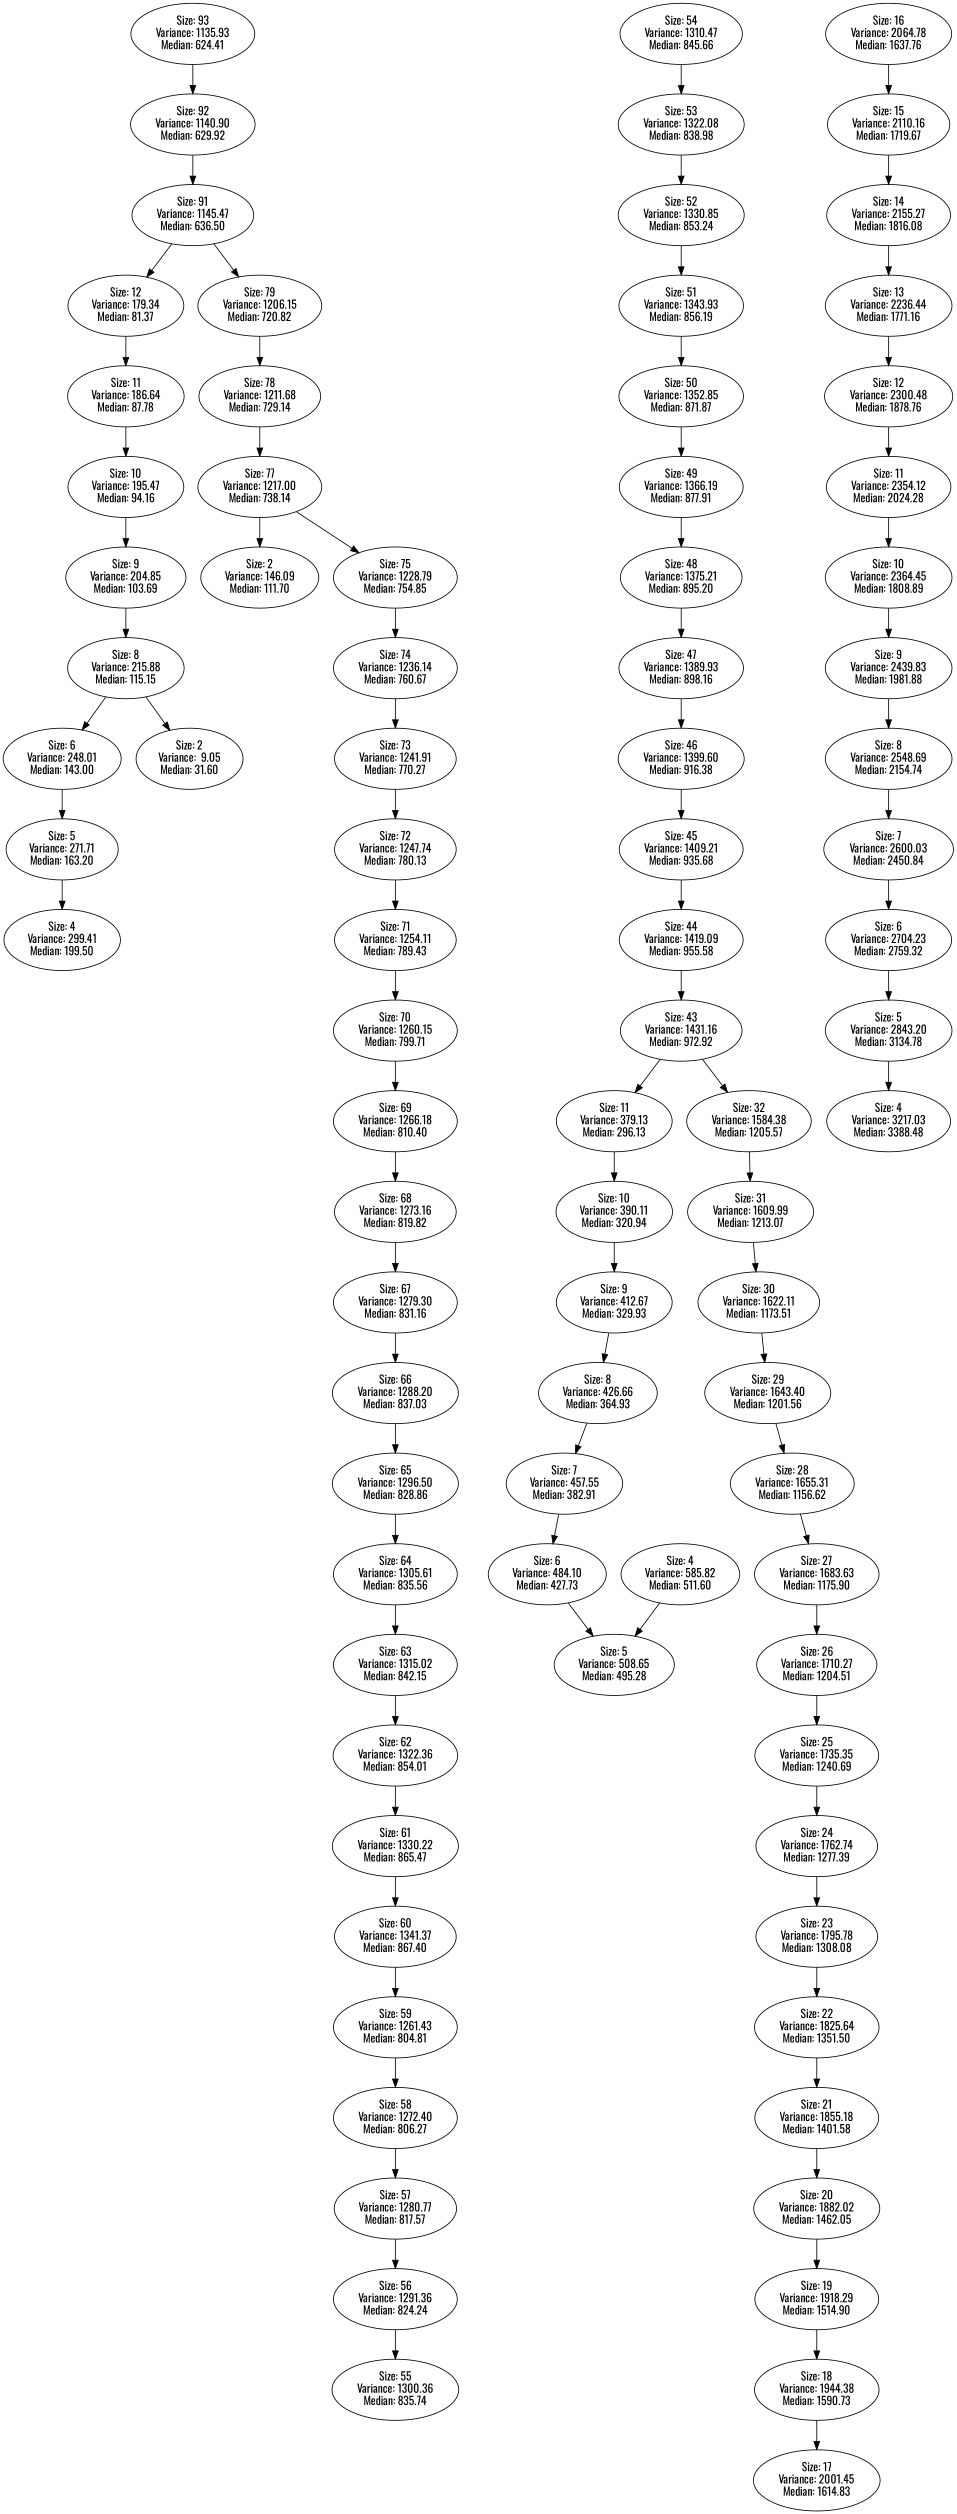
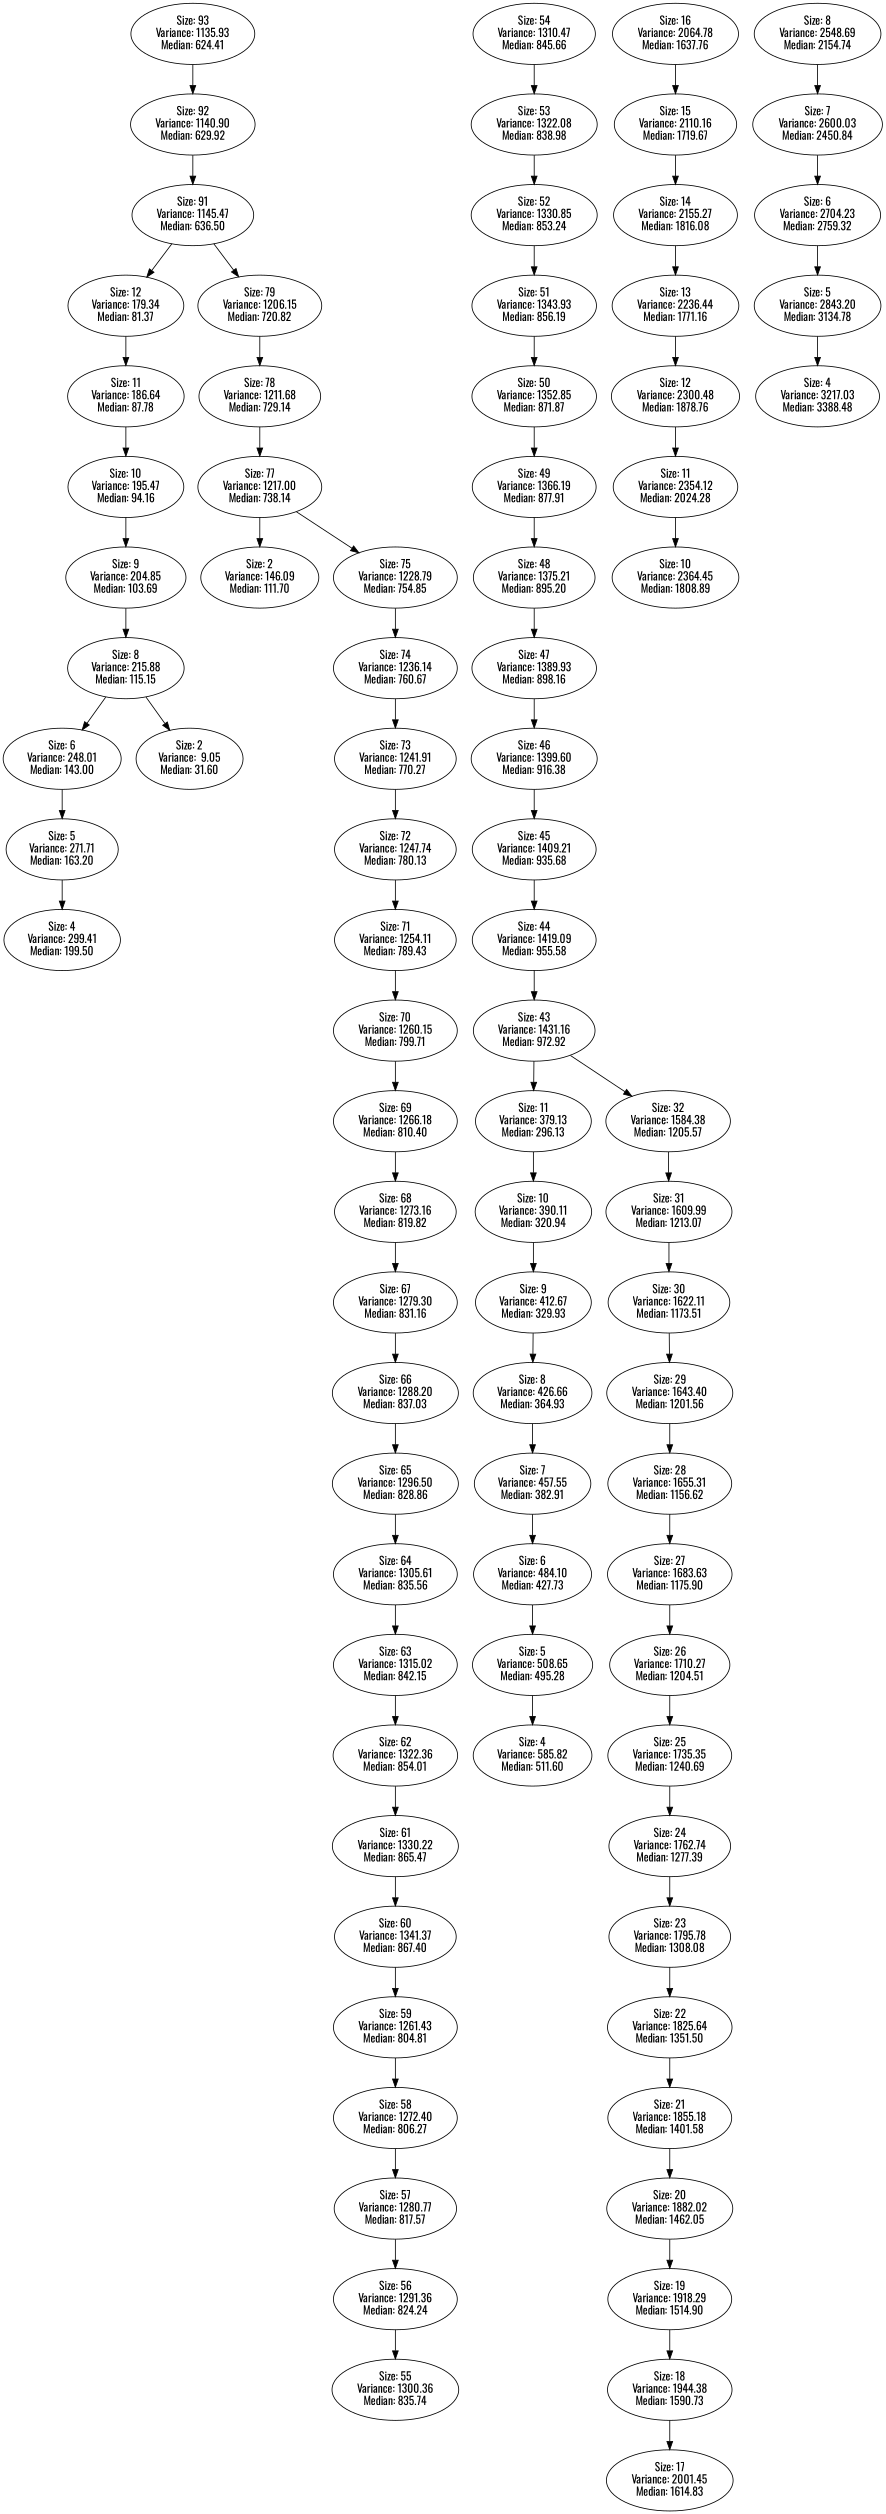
node "Size: 9 Variance: 2439.83 Median: 1981.88": removed
edge "Size: 4 Variance: 585.82 Median: 511.60" -> "Size: 5 Variance: 508.65 Median: 495.28": reversed
